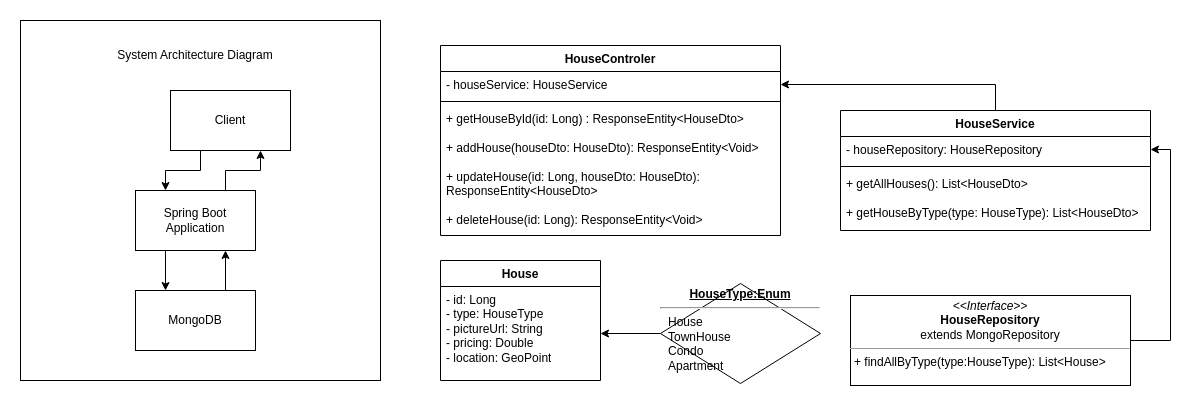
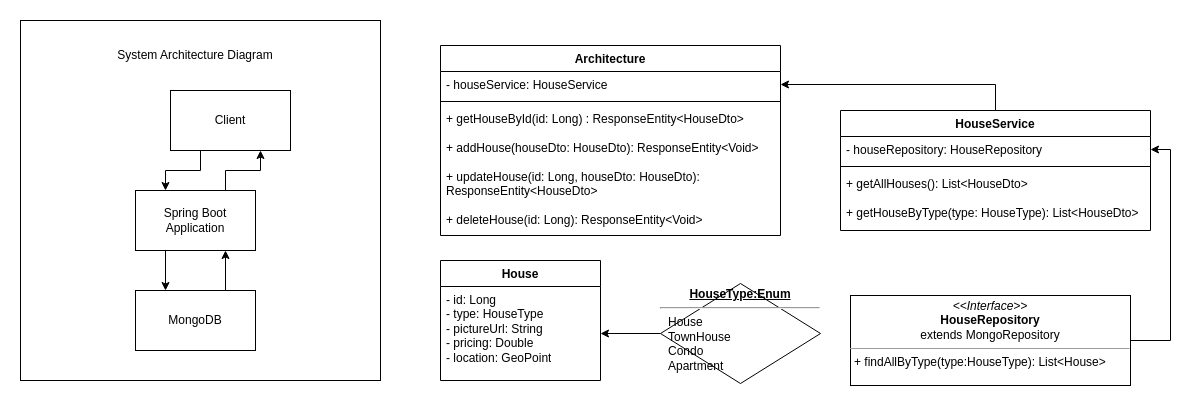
node "HouseControler": label "HouseControler" -> "Architecture"
